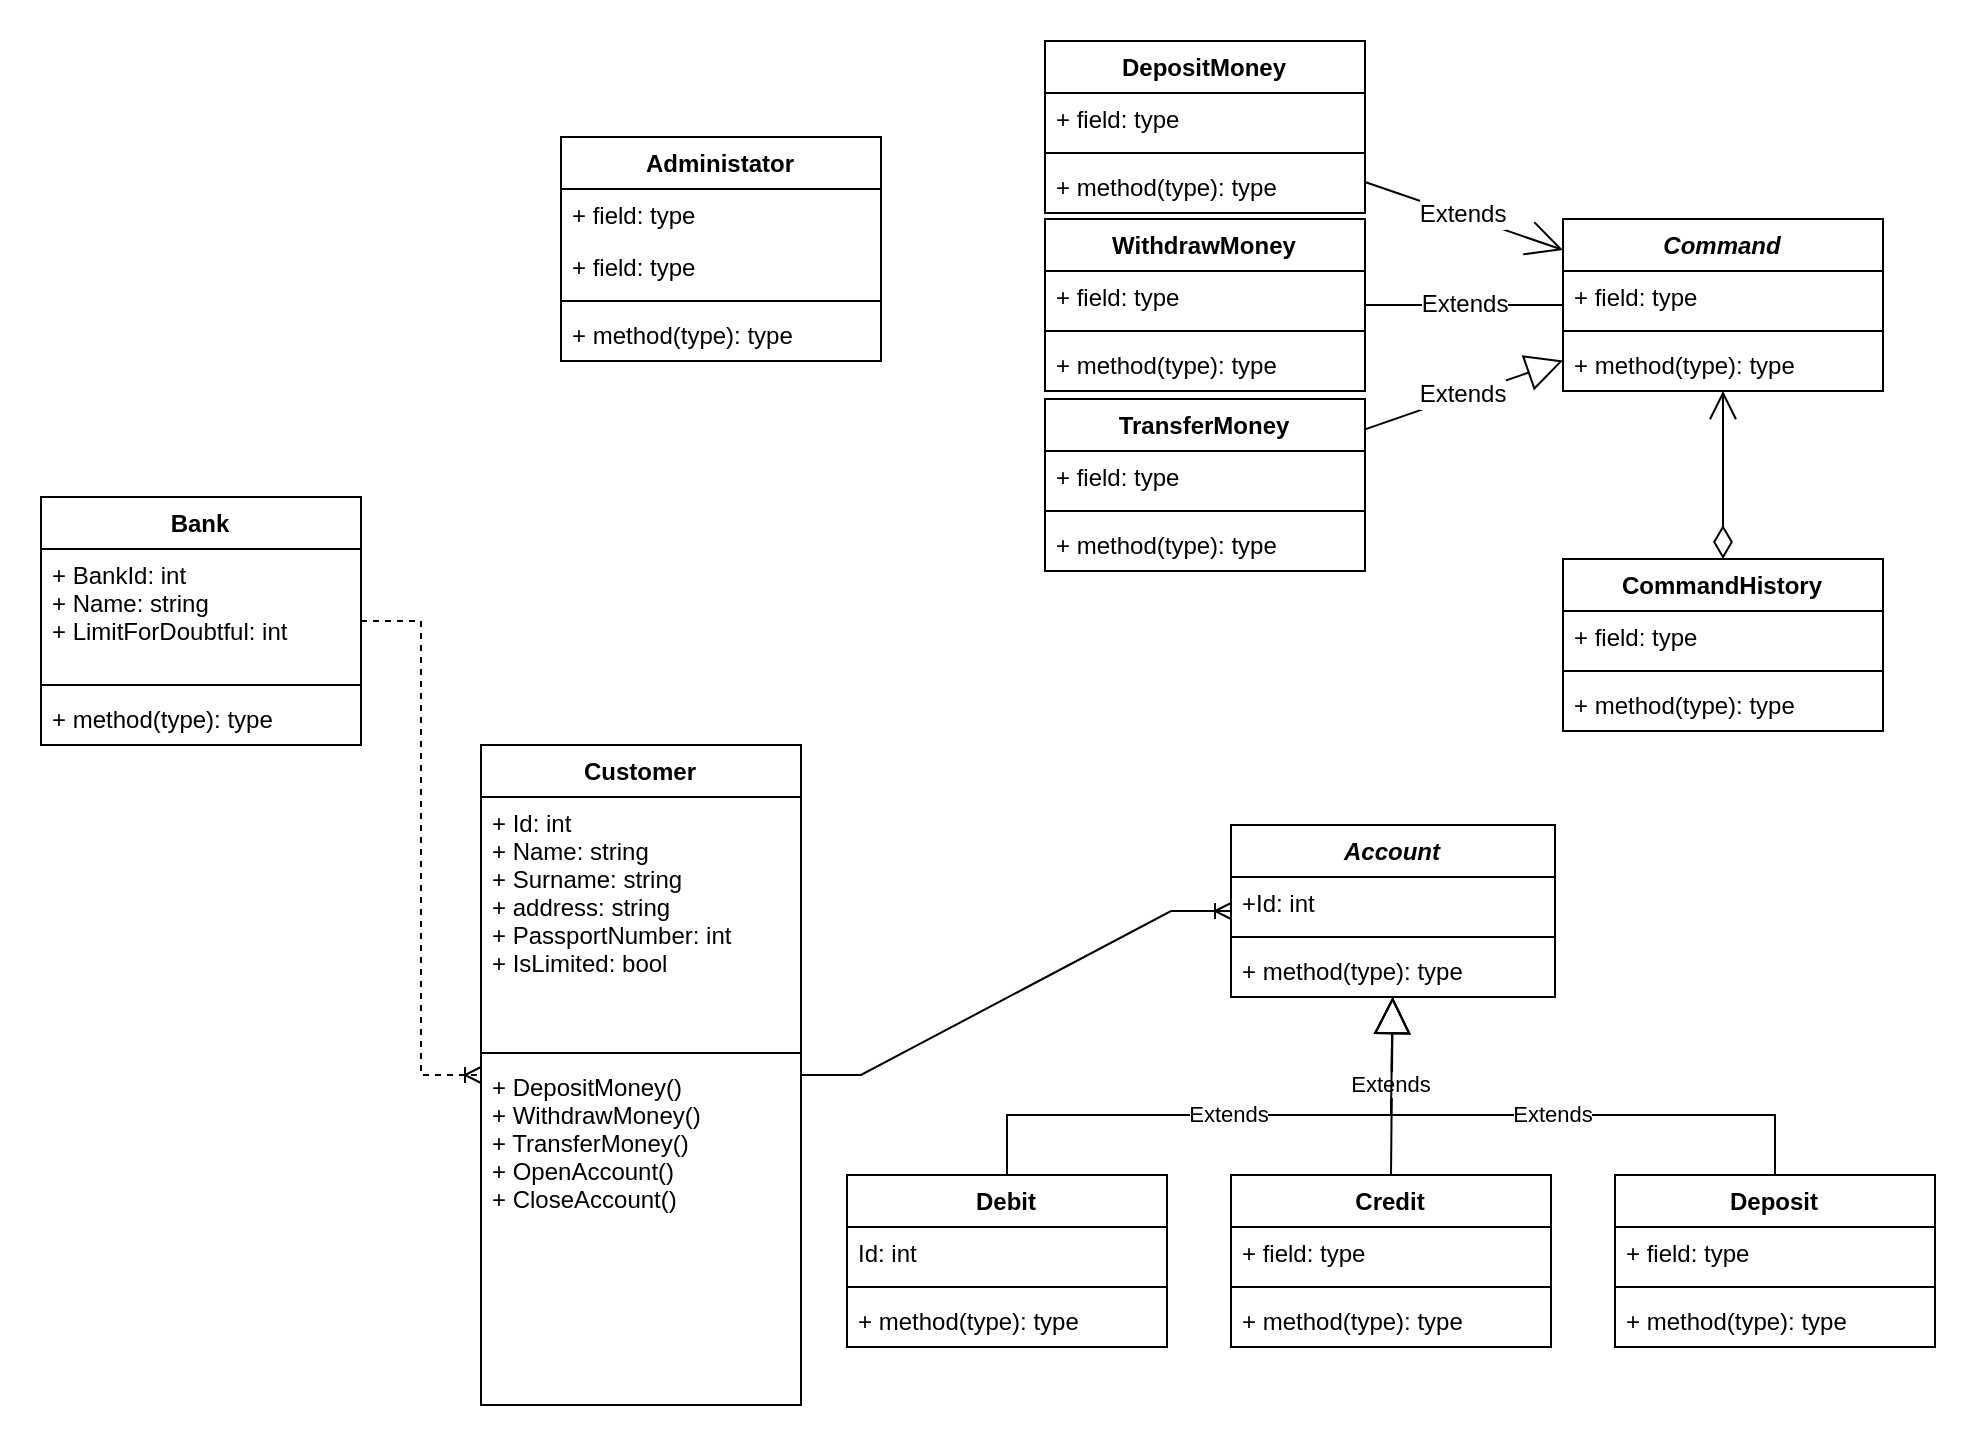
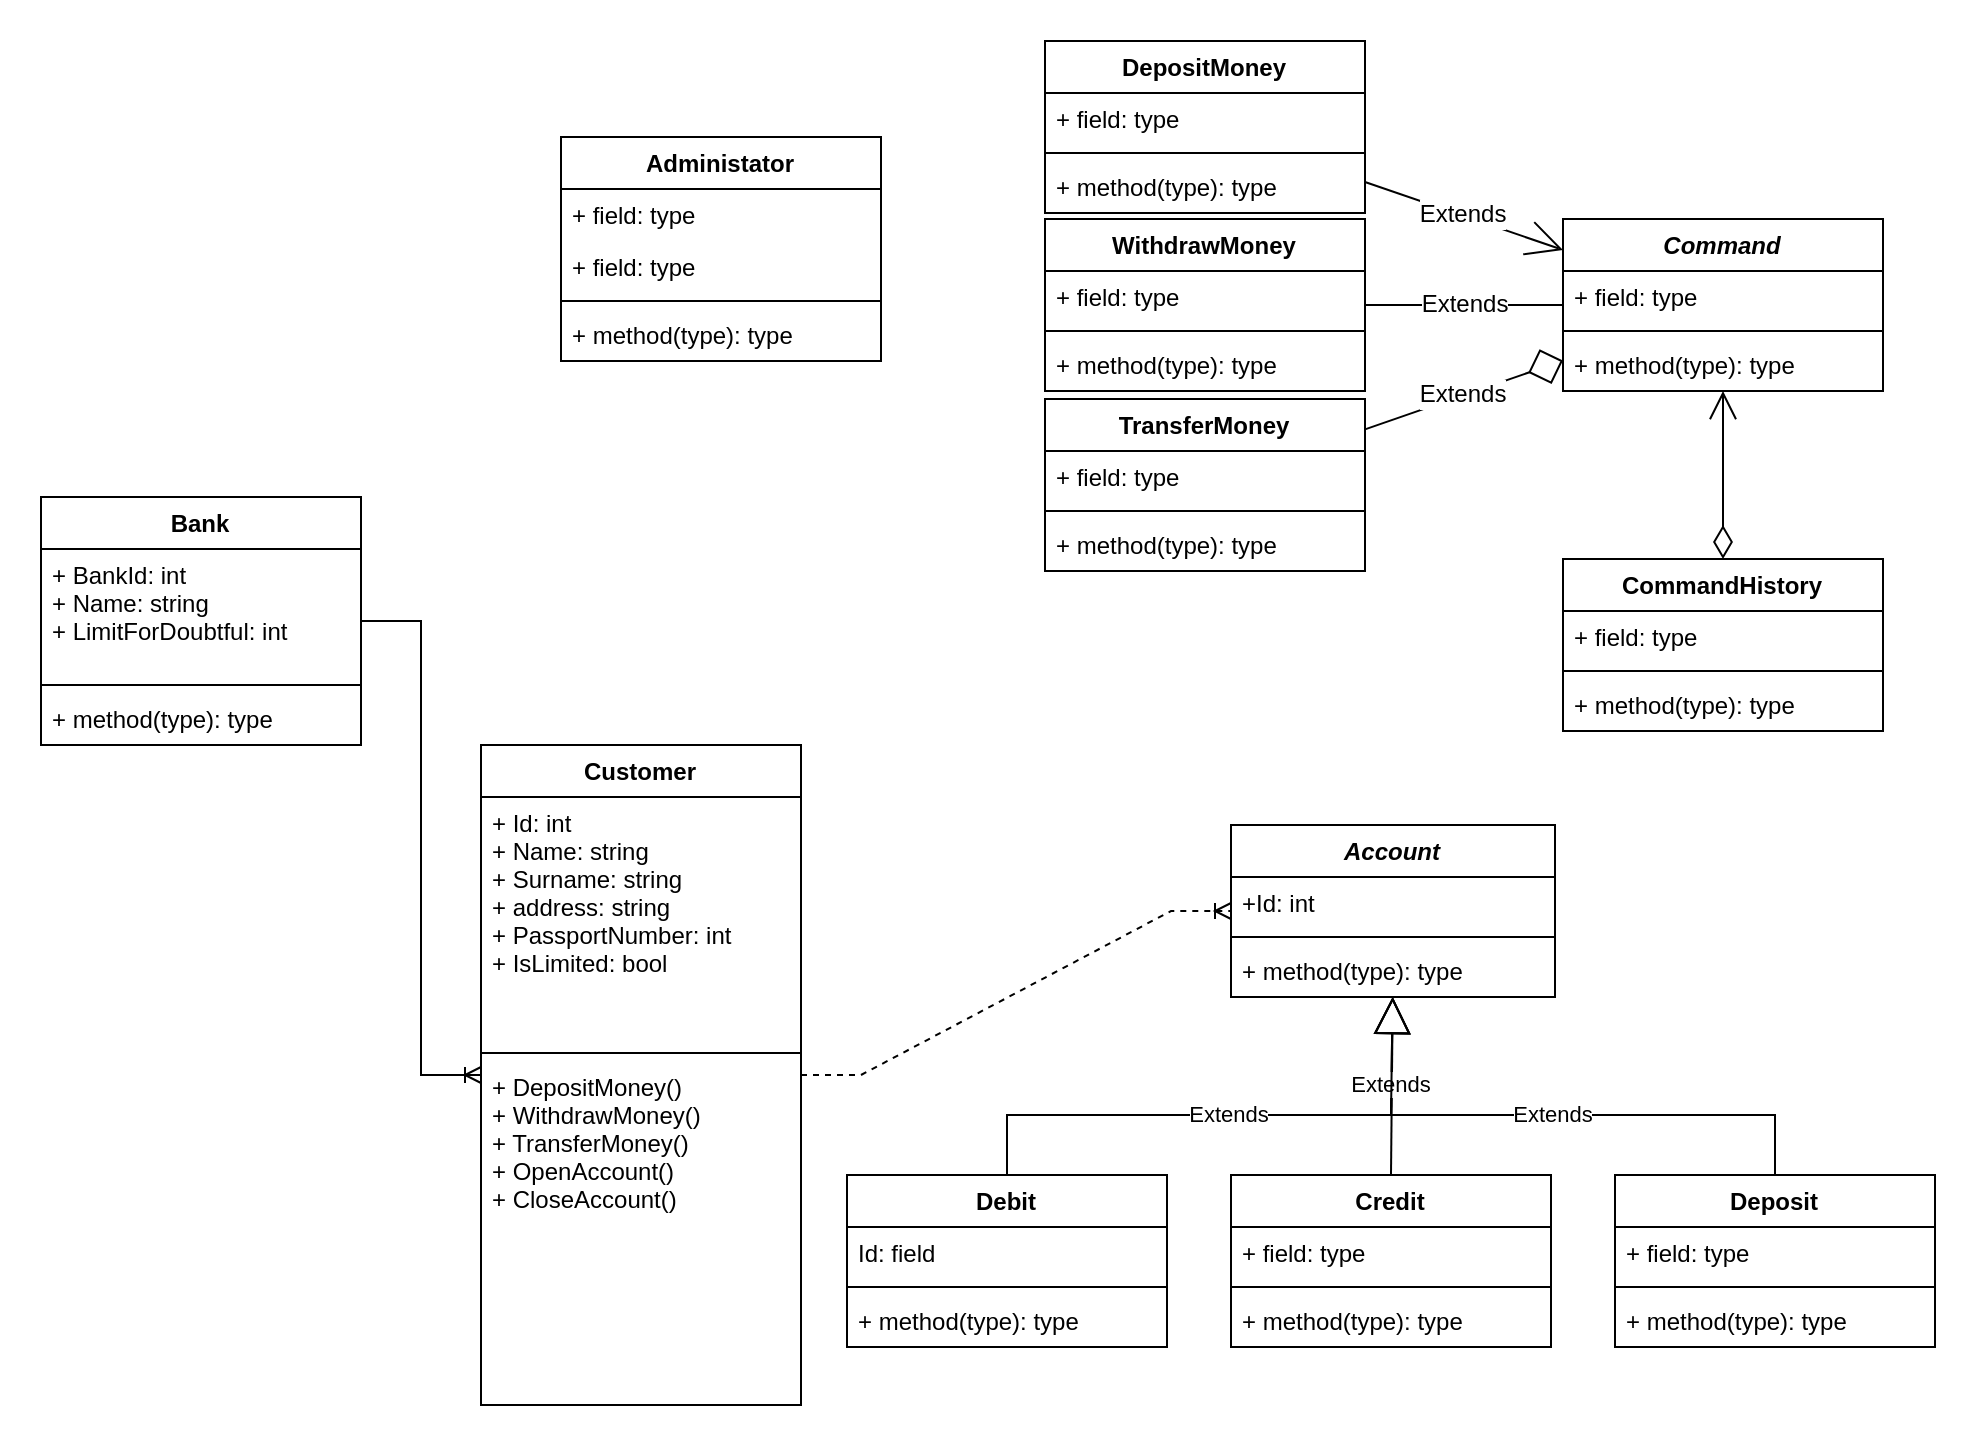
edge "TransferMoney" -> "Command": arrowhead block -> diamond
edge "Bank" -> "Customer": style dashed -> solid
edge "Customer" -> "Account": style solid -> dashed
node "Id: int": label "Id: int" -> "Id: field"
